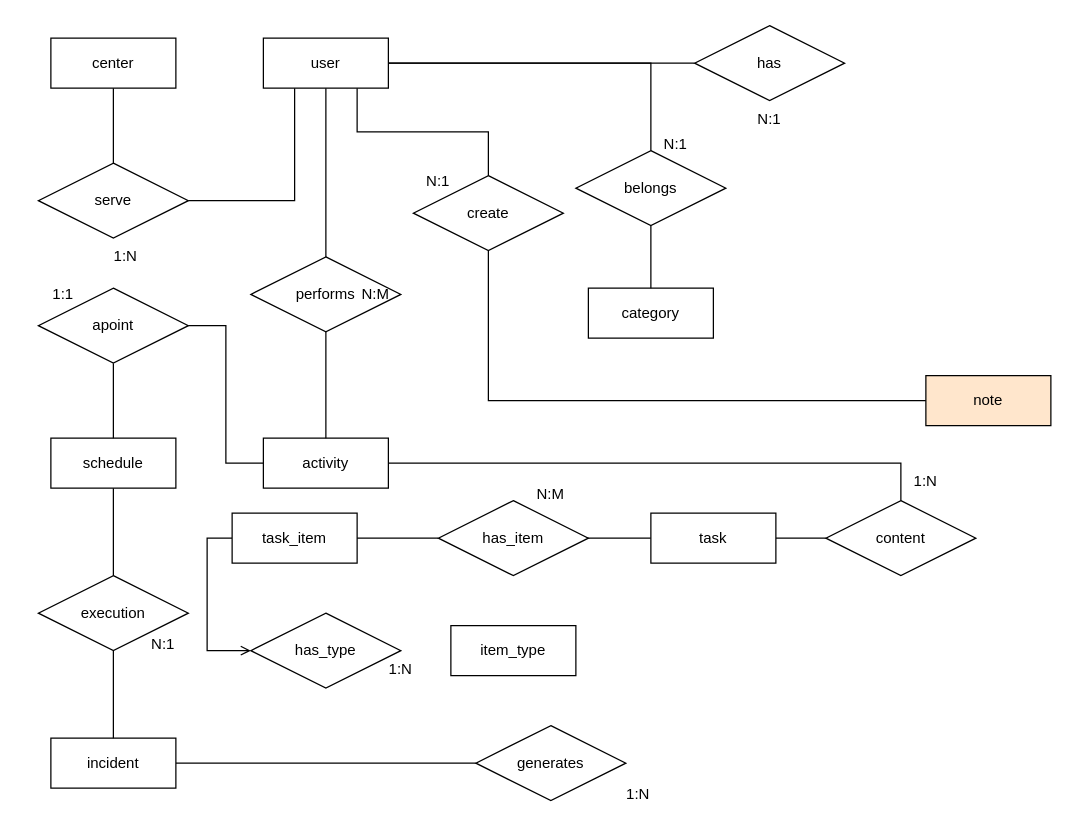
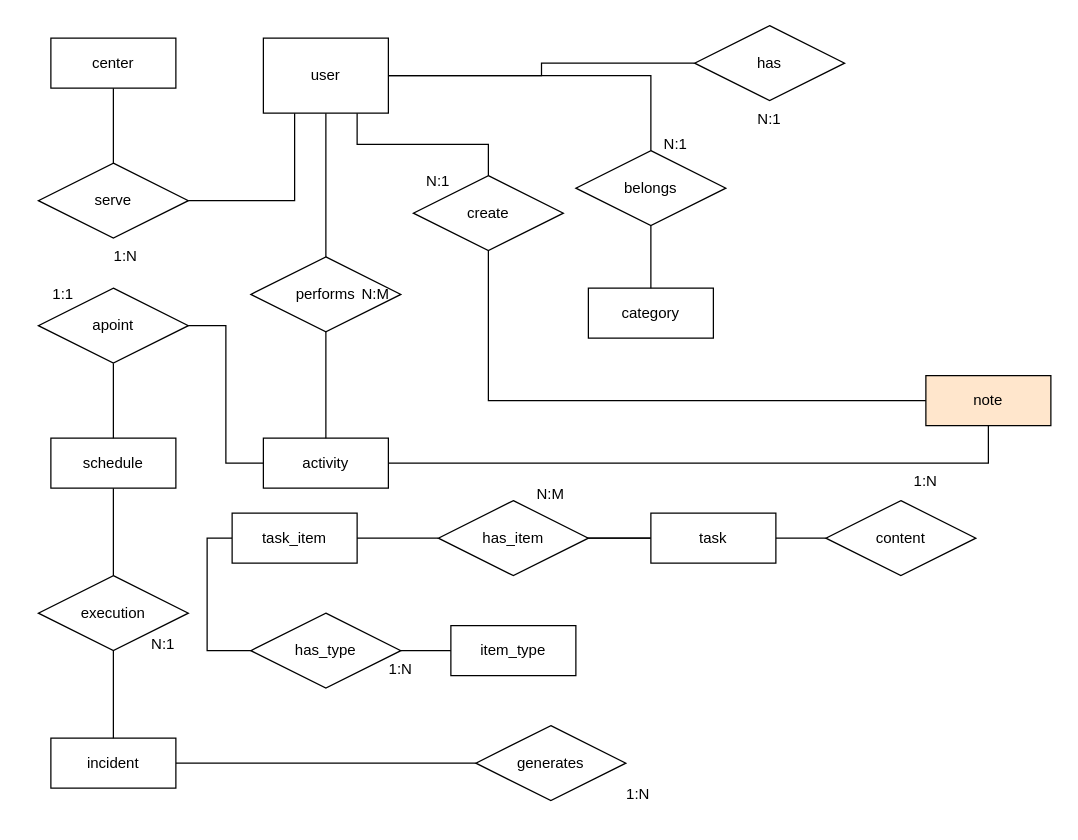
node "user": size 125x50 -> 125x75
edge "activity" -- "content": now "activity" -- "note"
edge "has_item" -- "task": added
edge "task_item" -> "has_type": arrowhead open -> none
edge "has_type" -- "item_type": added
